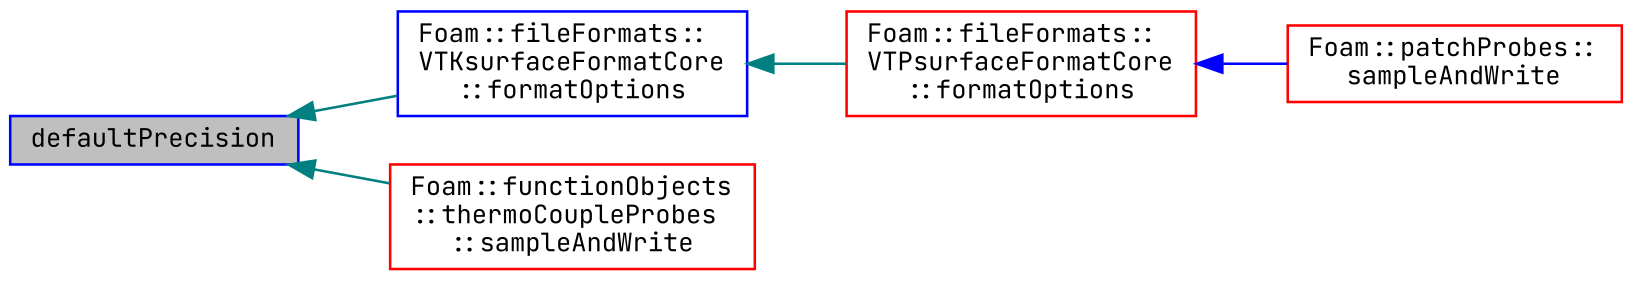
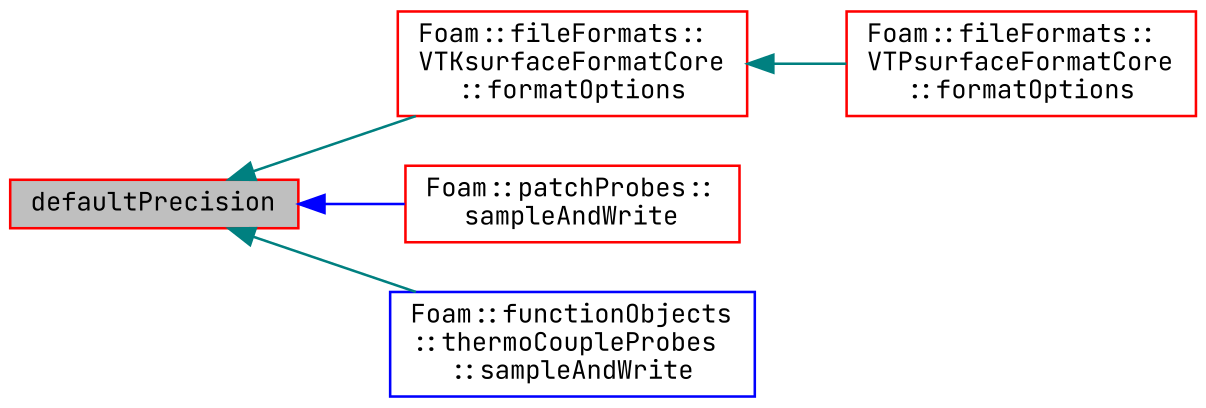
node "Foam::fileFormats:: VTKsurfaceFormatCore ::formatOptions": color blue -> red
edge "Foam::patchProbes:: sampleAndWrite" -> "Foam::fileFormats:: VTPsurfaceFormatCore ::formatOptions": now "Foam::patchProbes:: sampleAndWrite" -> "defaultPrecision"
node "defaultPrecision": color blue -> red
node "Foam::functionObjects ::thermoCoupleProbes ::sampleAndWrite": color red -> blue
